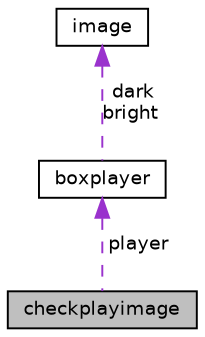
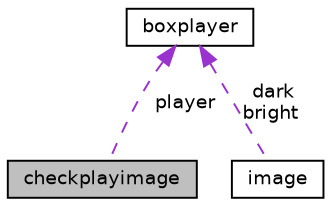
edge "boxplayer" -> "image": reversed
